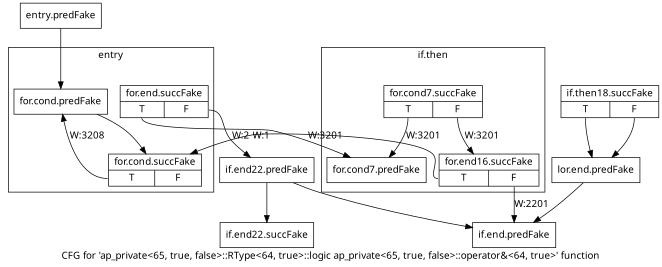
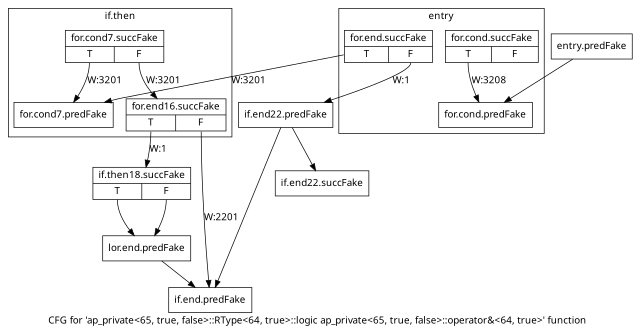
edge "for.cond.predFake" -> "for.cond.succFake": removed
edge "for.end16.succFake" -> "for.cond.succFake": now "for.end16.succFake" -> "if.then18.succFake"
edge "for.end.succFake" -> "if.end22.predFake": label "W:2" -> "W:1"
